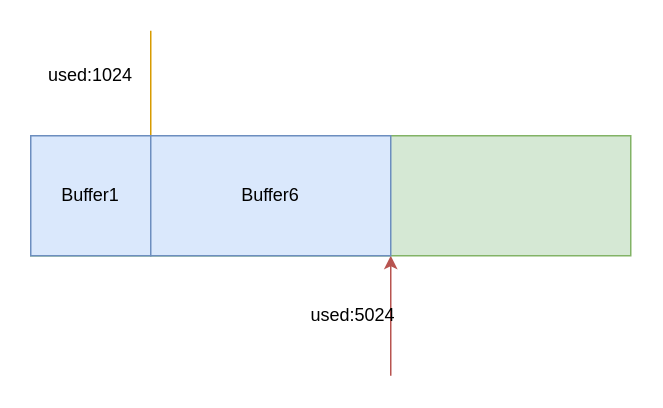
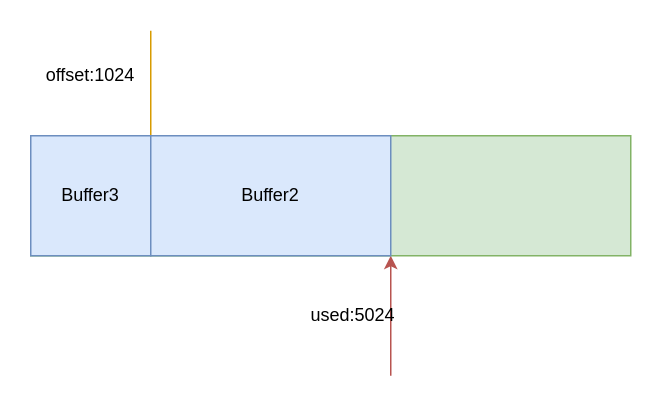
node "used:1024": label "used:1024" -> "offset:1024"
node "Buffer1": label "Buffer1" -> "Buffer3"
node "Buffer6": label "Buffer6" -> "Buffer2"
